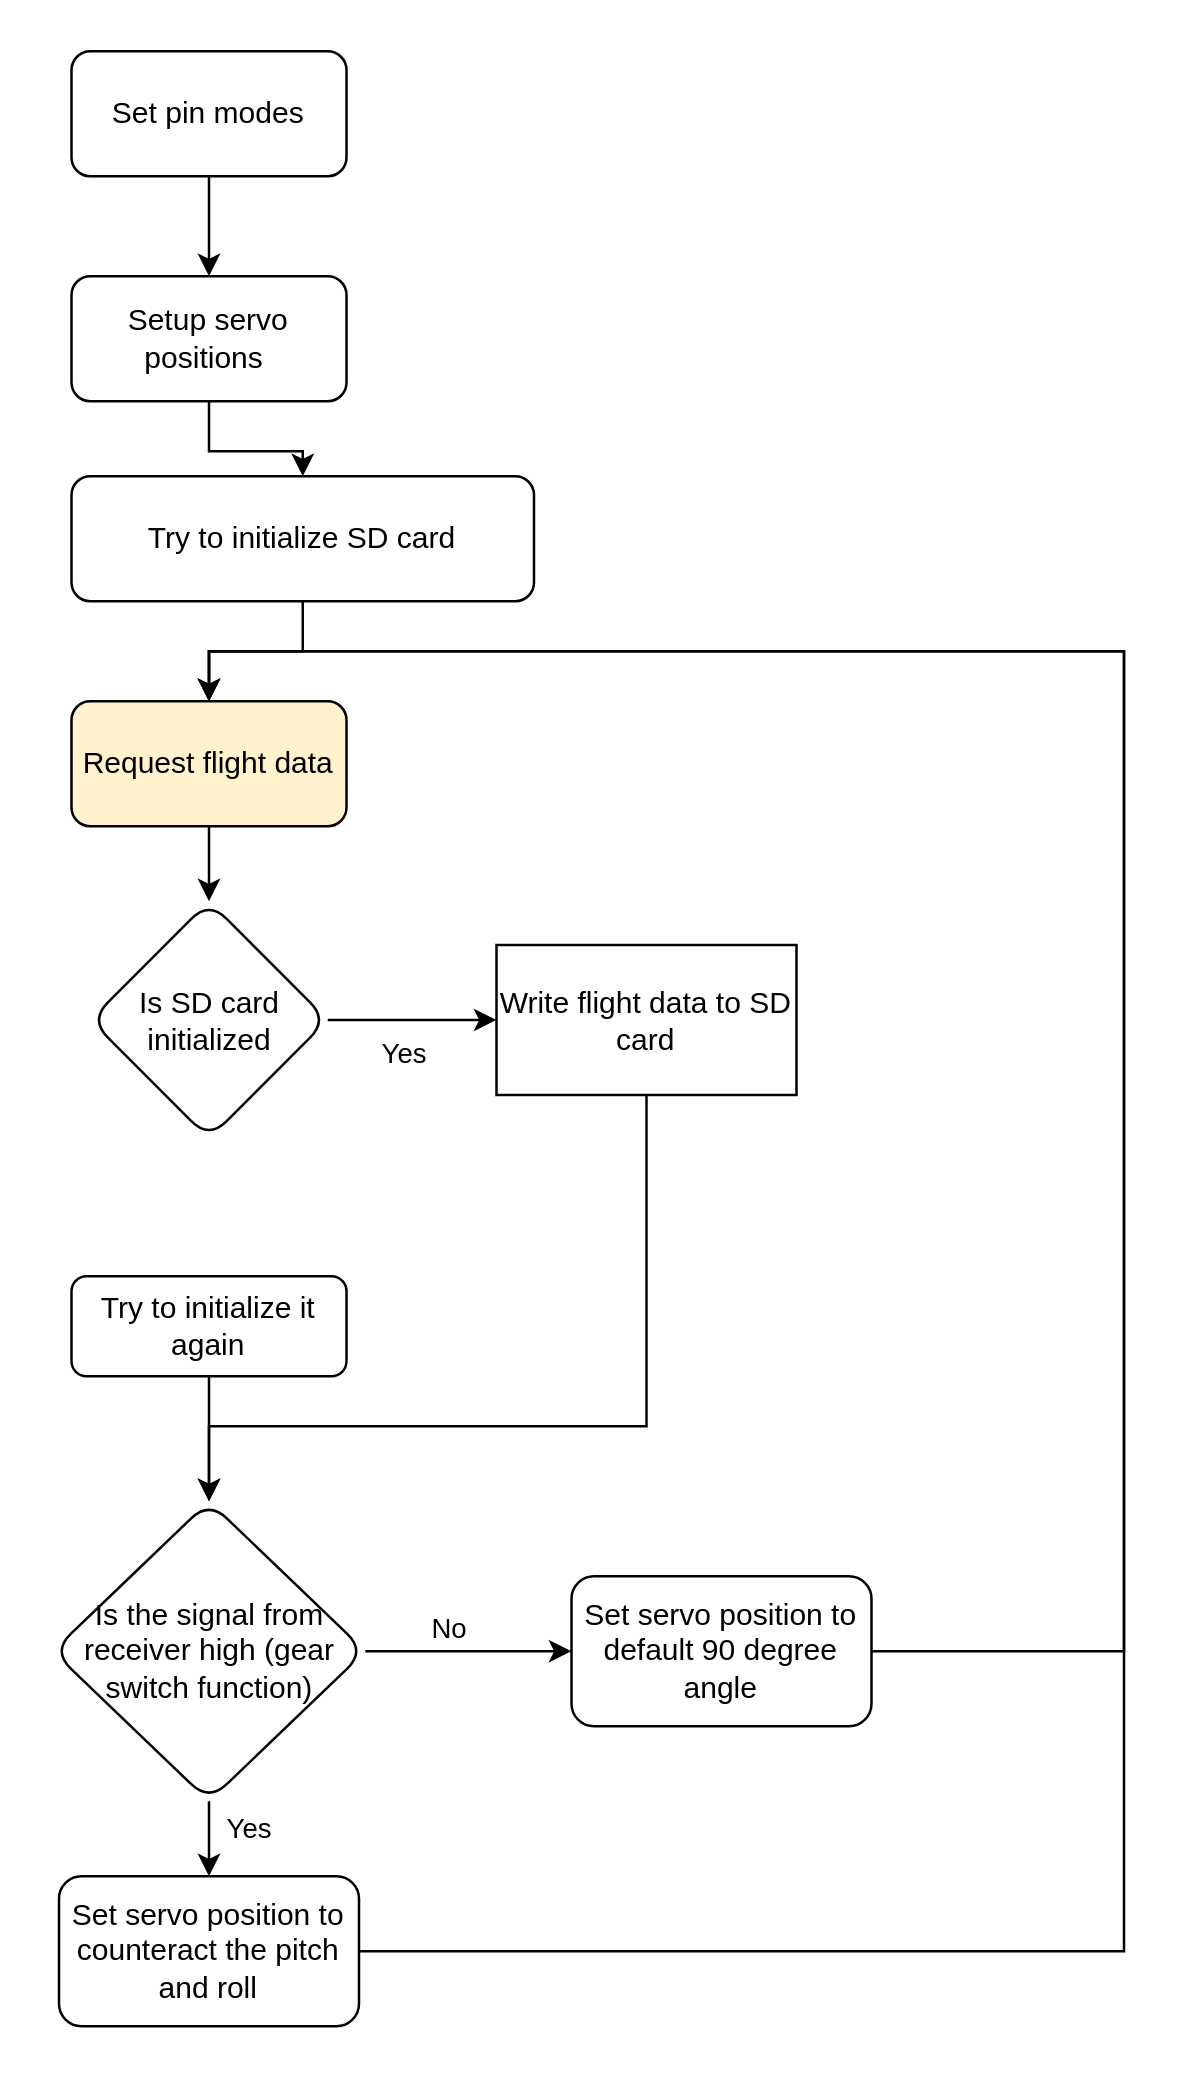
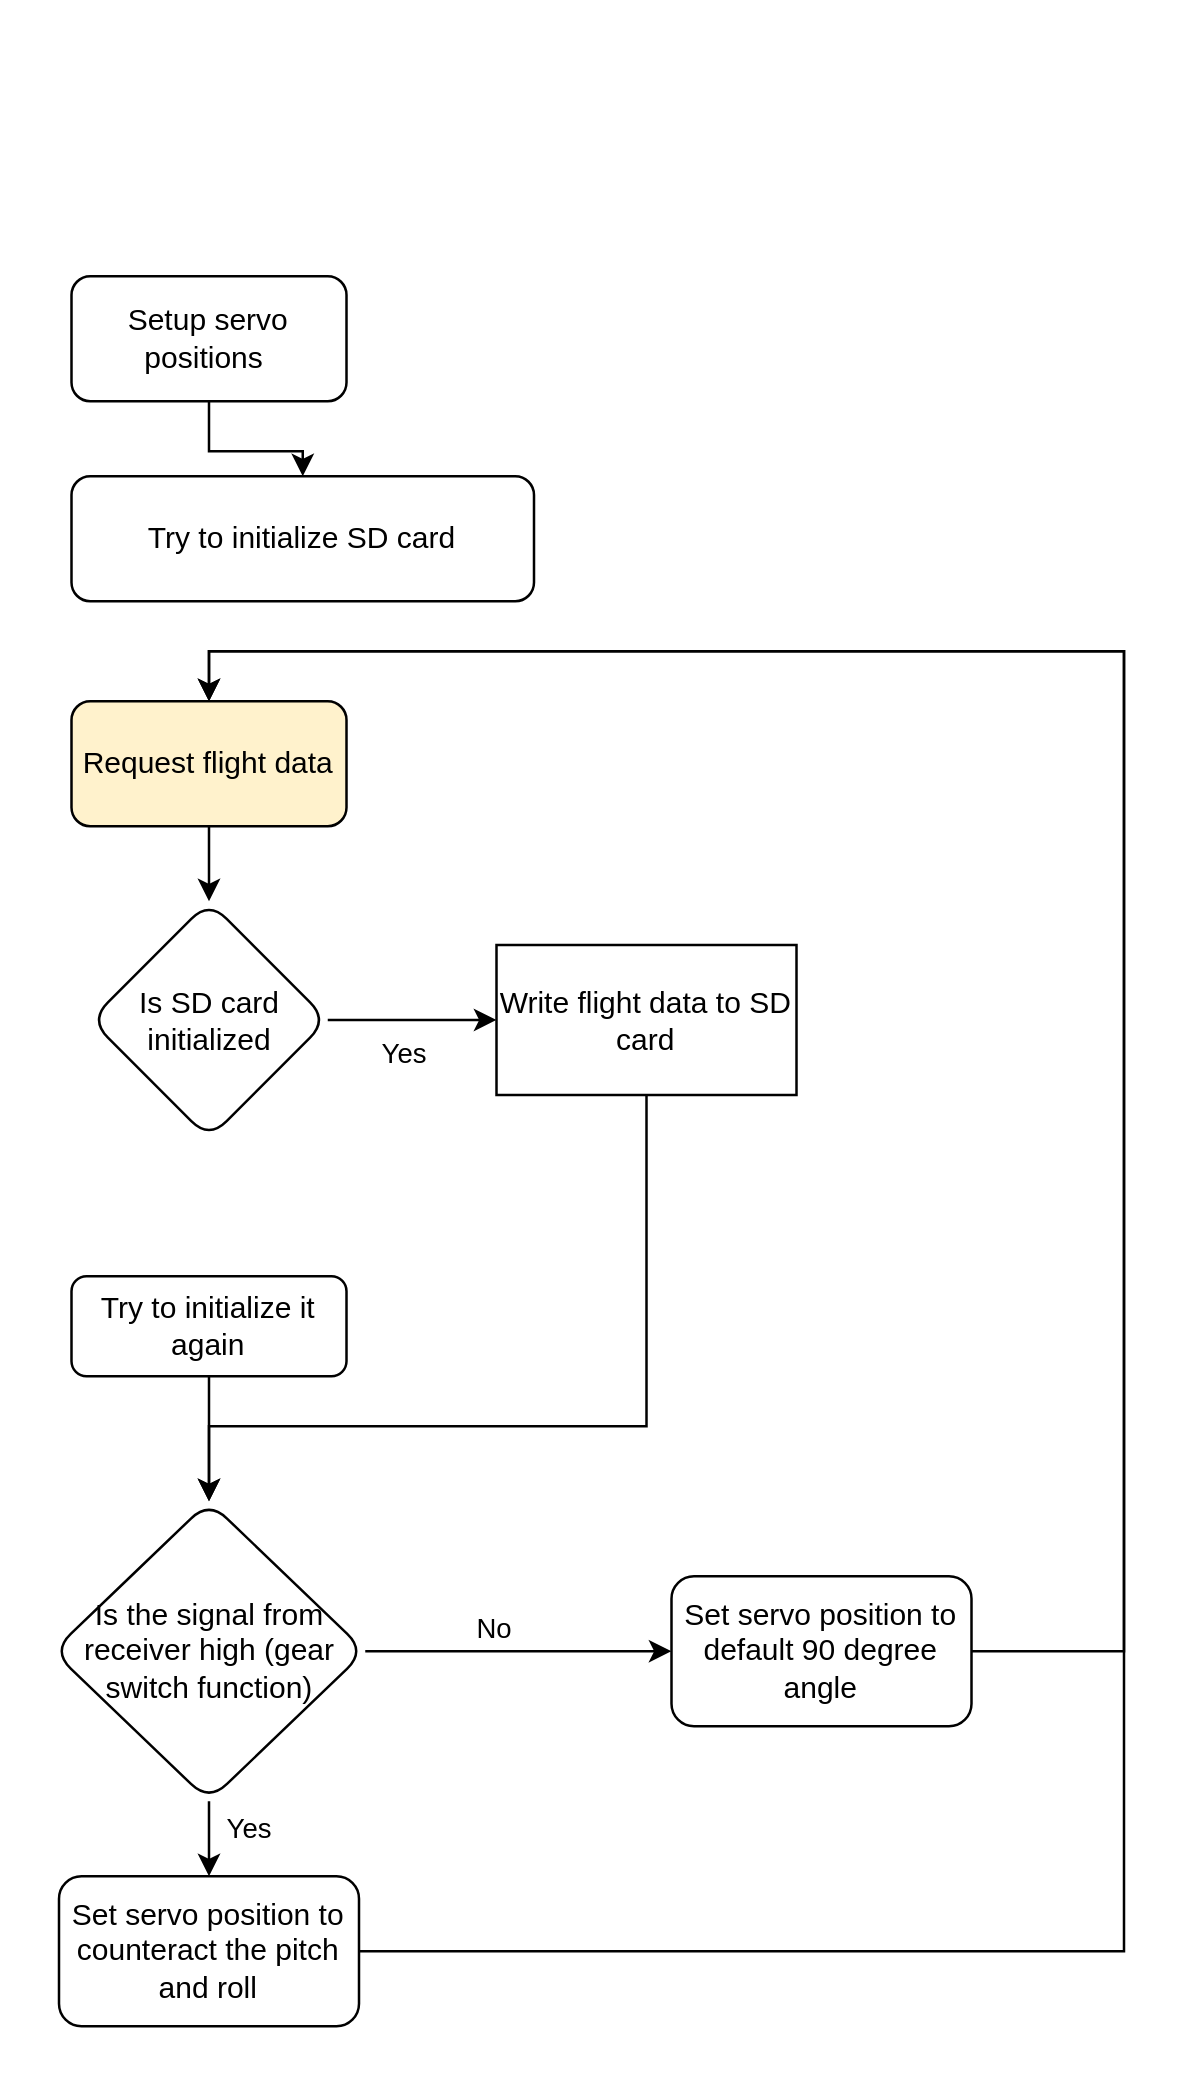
node "Set pin modes": removed
edge "Set pin modes" -> "Setup servo positions": removed
edge "Try to initialize SD card" -> "Request flight data": removed
node "Set servo position to default 90 degree angle": moved (721, 1651) -> (821, 1651)
